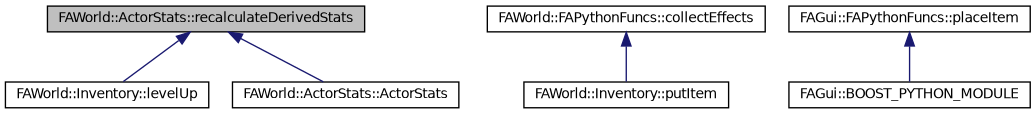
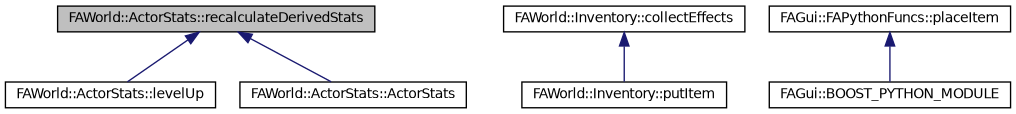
node "FAWorld::FAPythonFuncs::collectEffects": label "FAWorld::FAPythonFuncs::collectEffects" -> "FAWorld::Inventory::collectEffects"
node "FAWorld::Inventory::levelUp": label "FAWorld::Inventory::levelUp" -> "FAWorld::ActorStats::levelUp"
